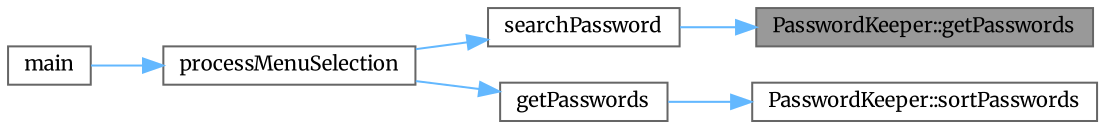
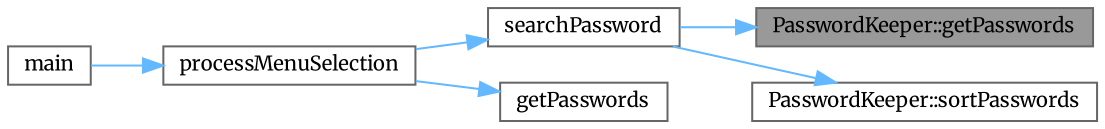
edge "getPasswords" -> "PasswordKeeper::sortPasswords": now "searchPassword" -> "PasswordKeeper::sortPasswords"
